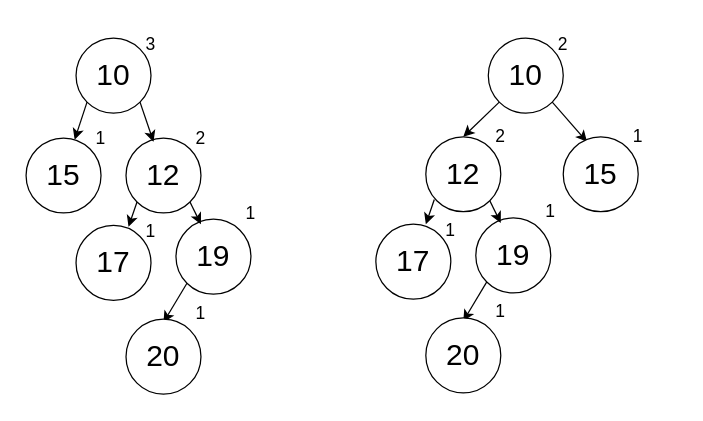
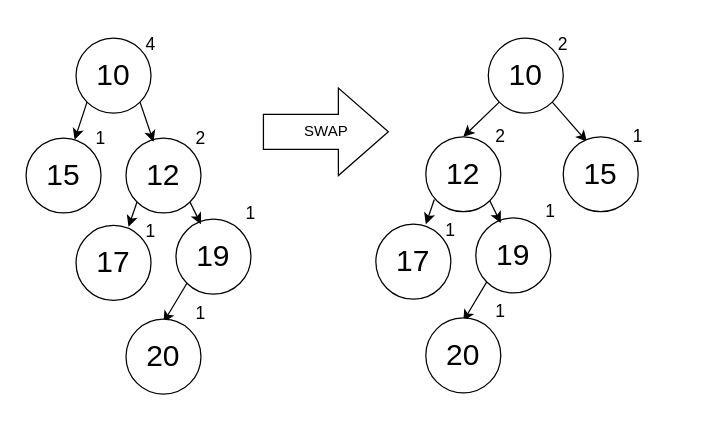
node "3": label "3" -> "4"
node "SWAP": added
